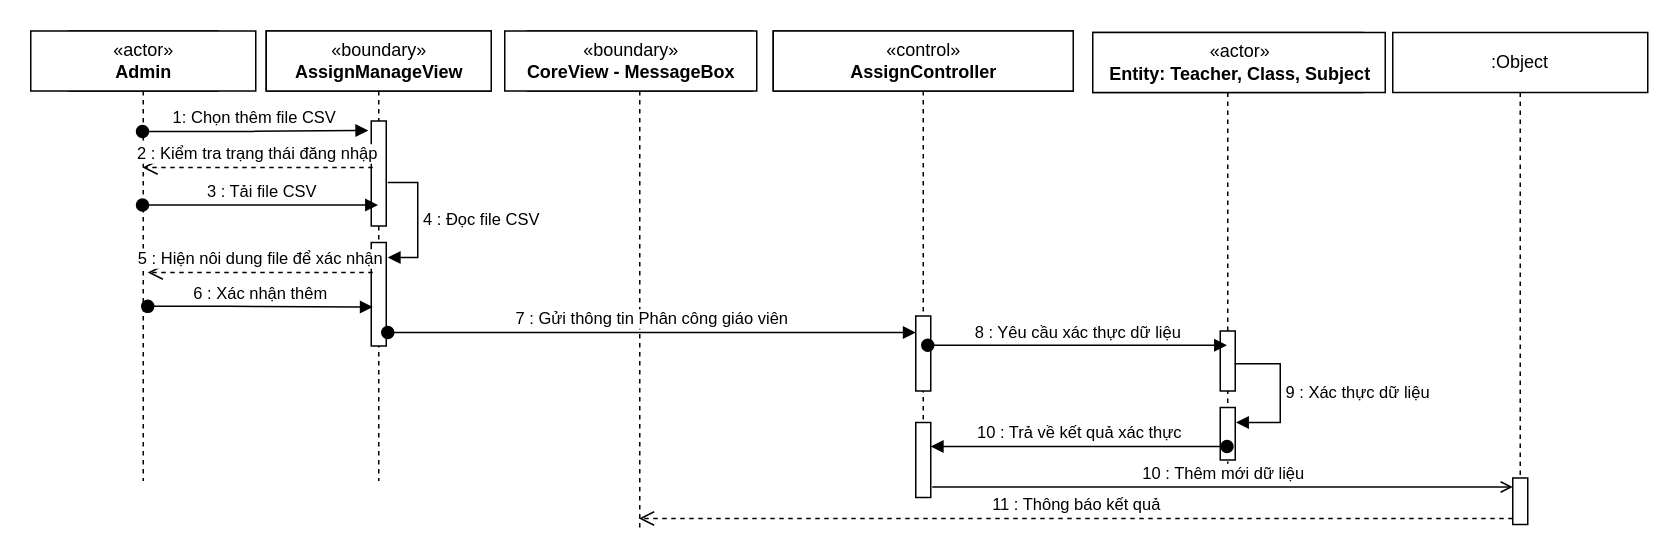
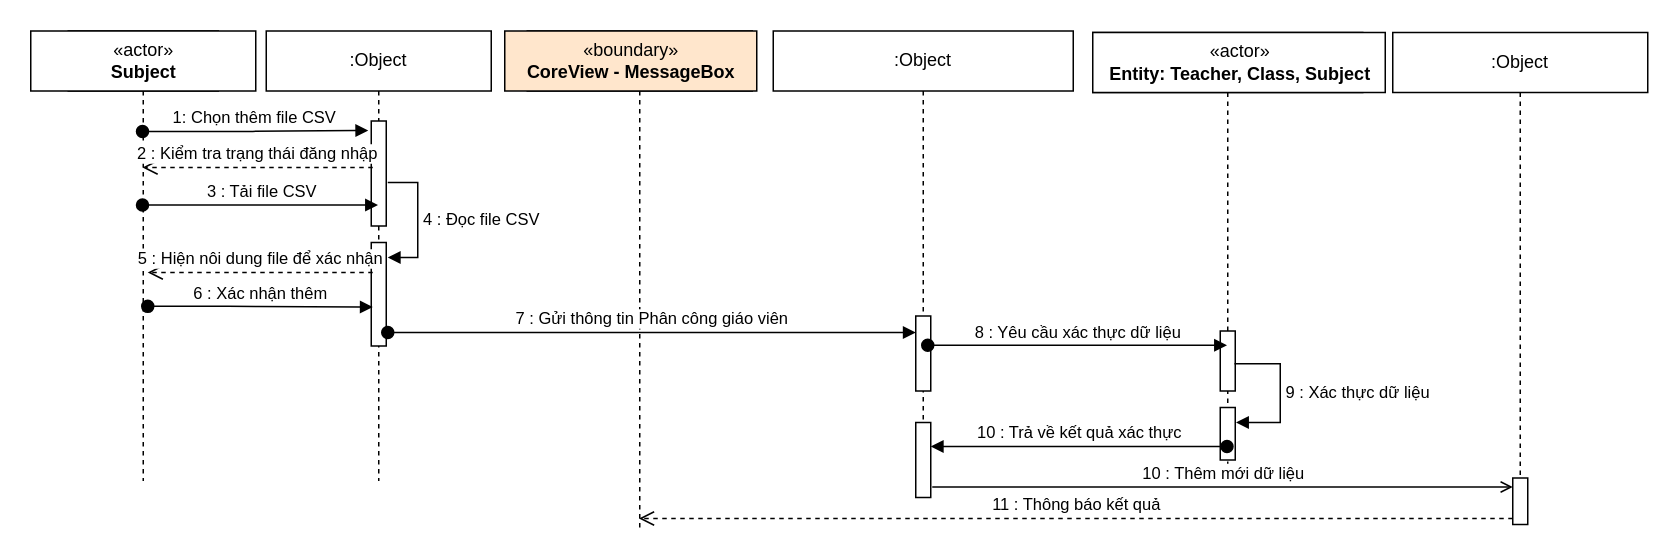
node "«actor» Admin": label "«actor» Admin" -> "«actor» Subject"
node "«boundary» AssignManageView": removed
node "«boundary» CoreView - MessageBox": fillcolor #ffffff -> #ffe6cc
node "«control» AssignController": removed
